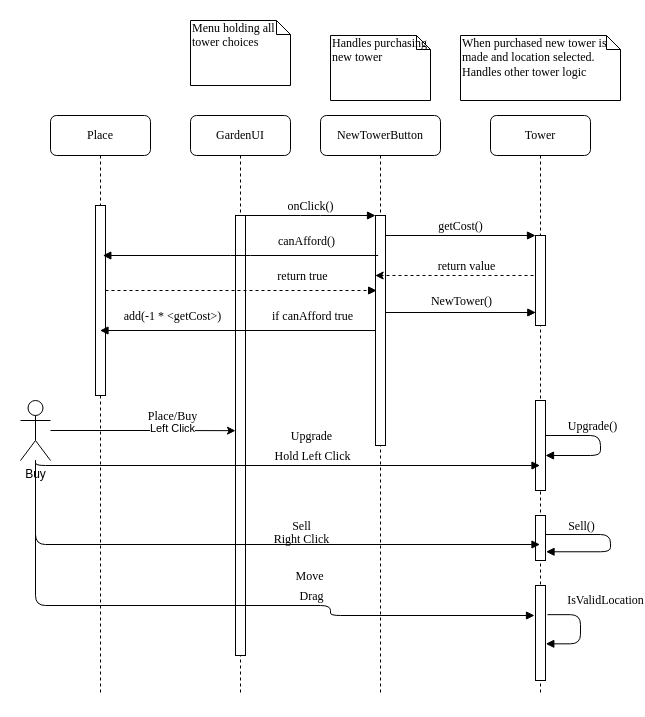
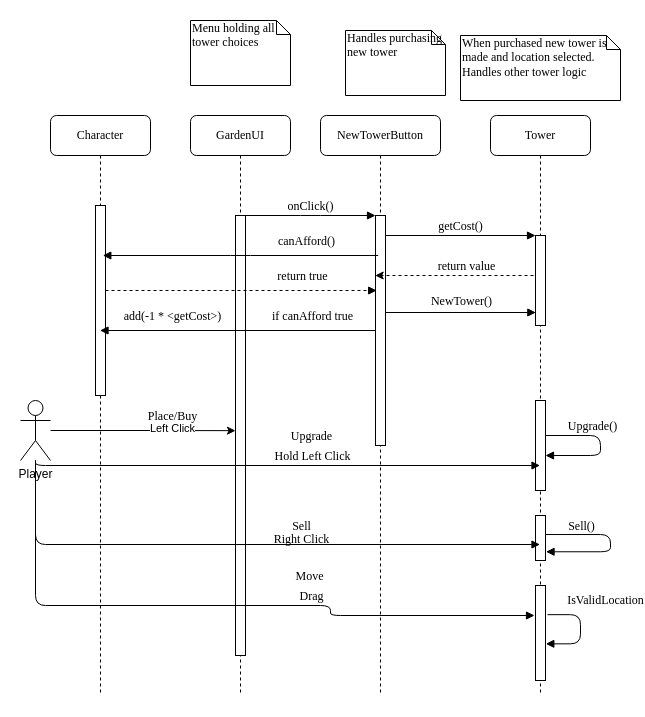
node "Handles purchasing new tower": moved (381, 68) -> (396, 63)
node "Place": label "Place" -> "Character"
node "Buy": label "Buy" -> "Player"
